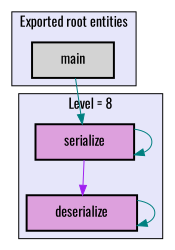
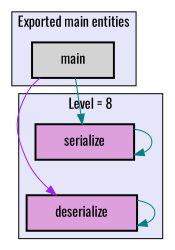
cluster "Exported root entities": label "Exported root entities" -> "Exported main entities"
edge "serialize" -> "deserialize": now "main" -> "deserialize"
